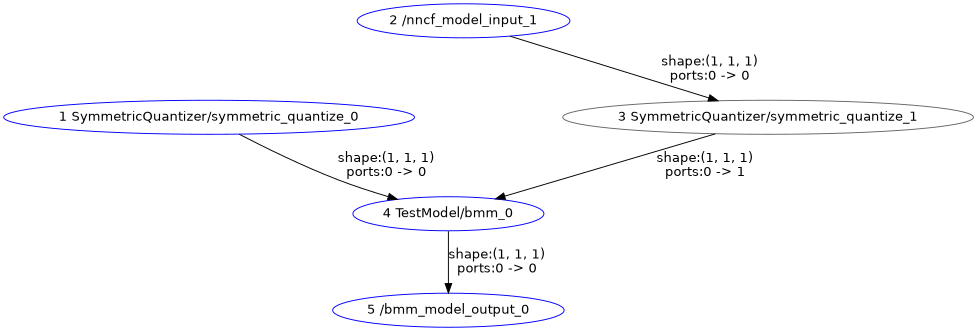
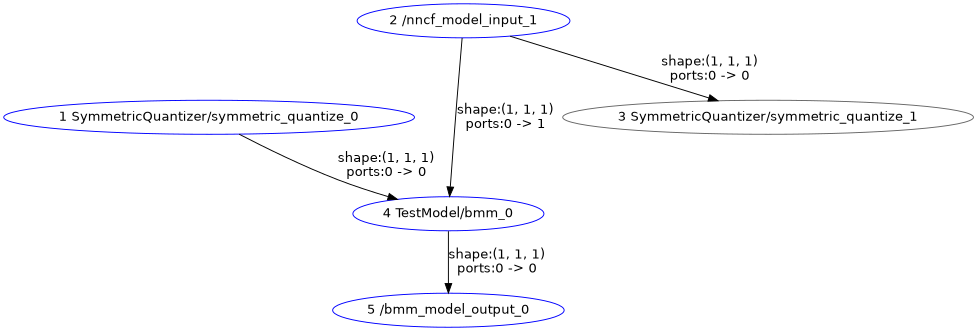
edge "3 SymmetricQuantizer/symmetric_quantize_1" -> "4 TestModel/bmm_0": now "2 /nncf_model_input_1" -> "4 TestModel/bmm_0"
